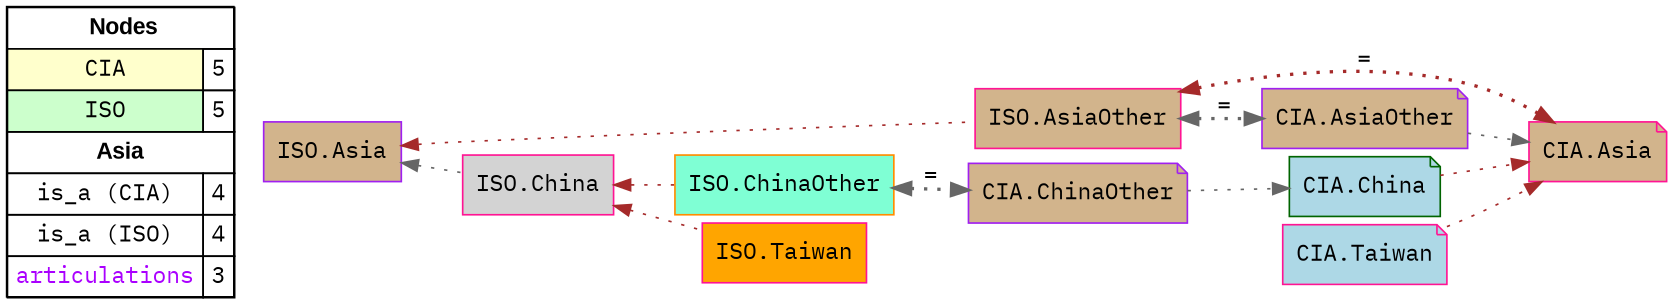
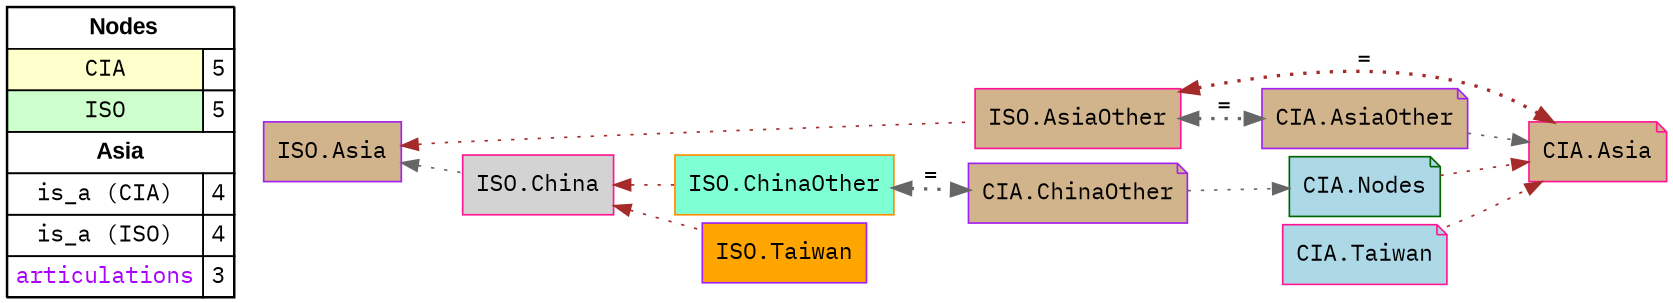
node "CIA.China": label "CIA.China" -> "CIA.Nodes"
node "ISO.Taiwan": color deeppink -> purple
